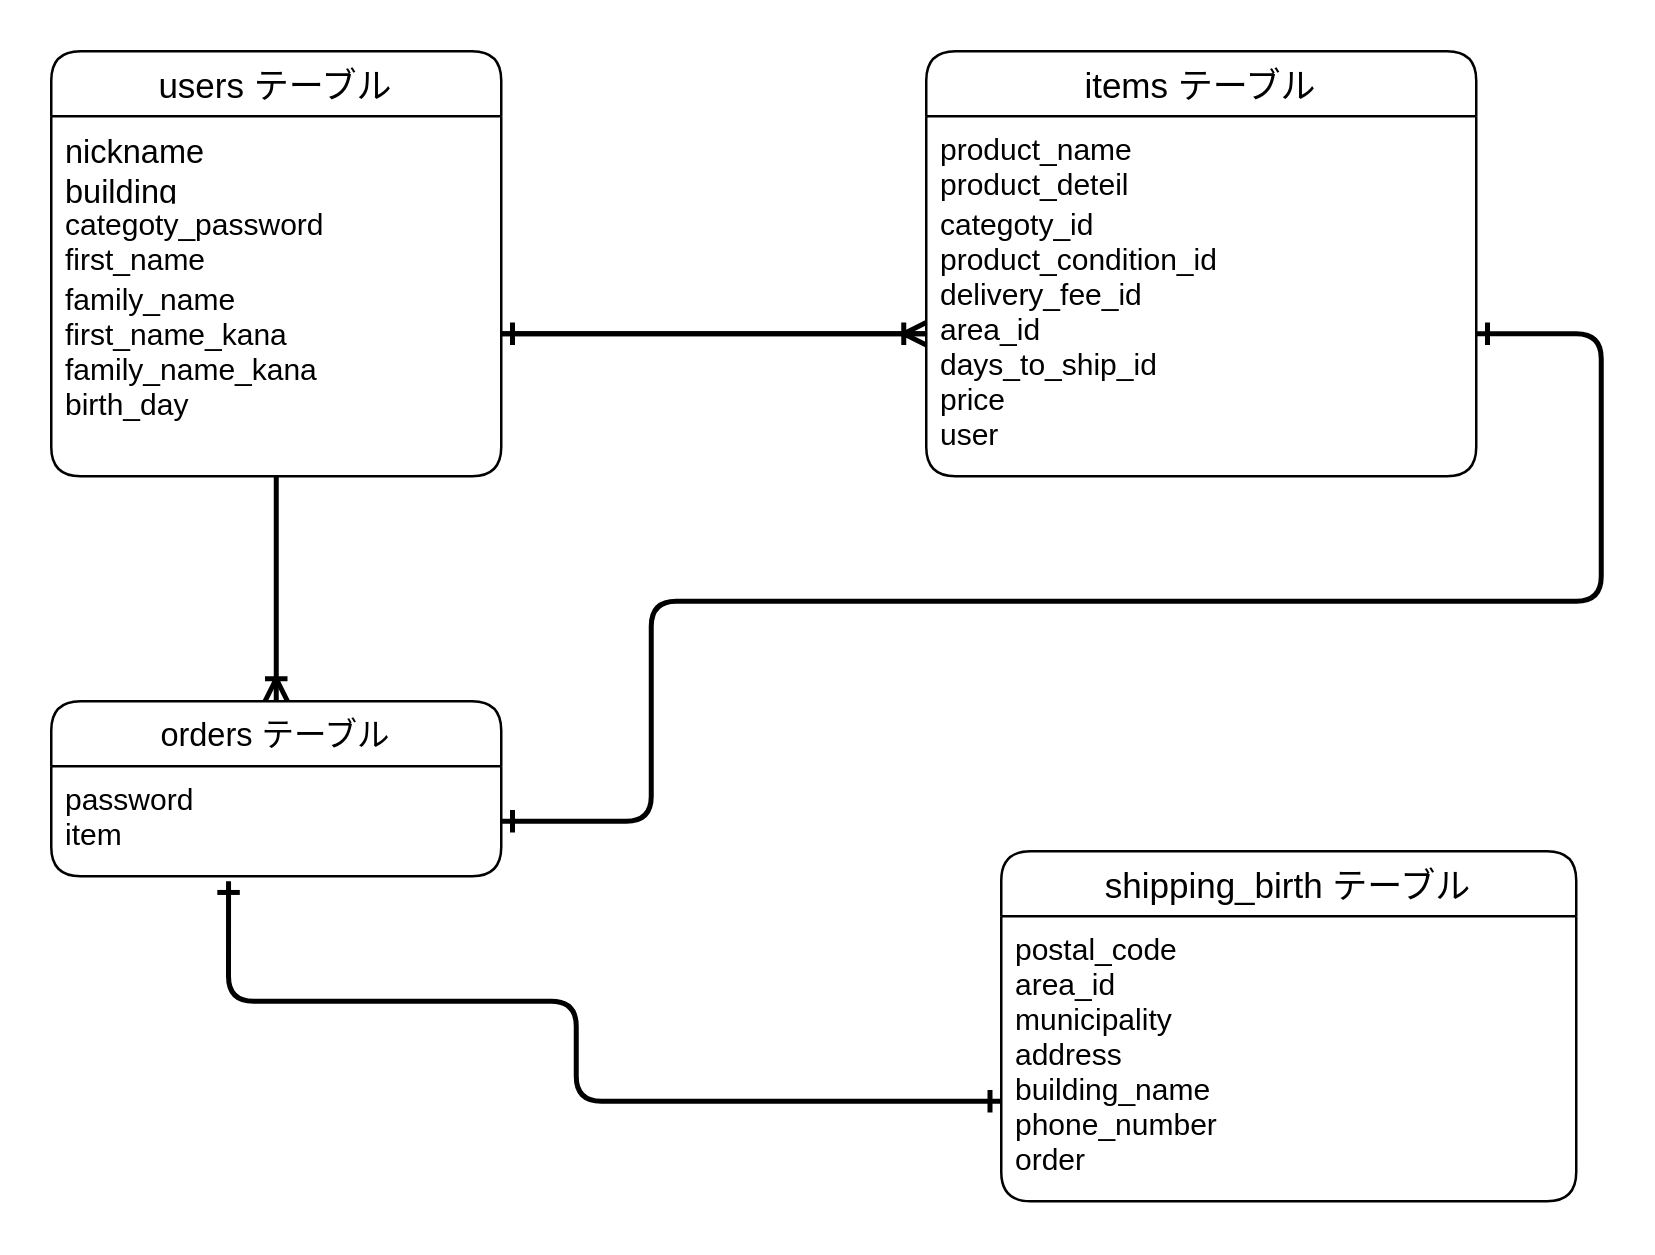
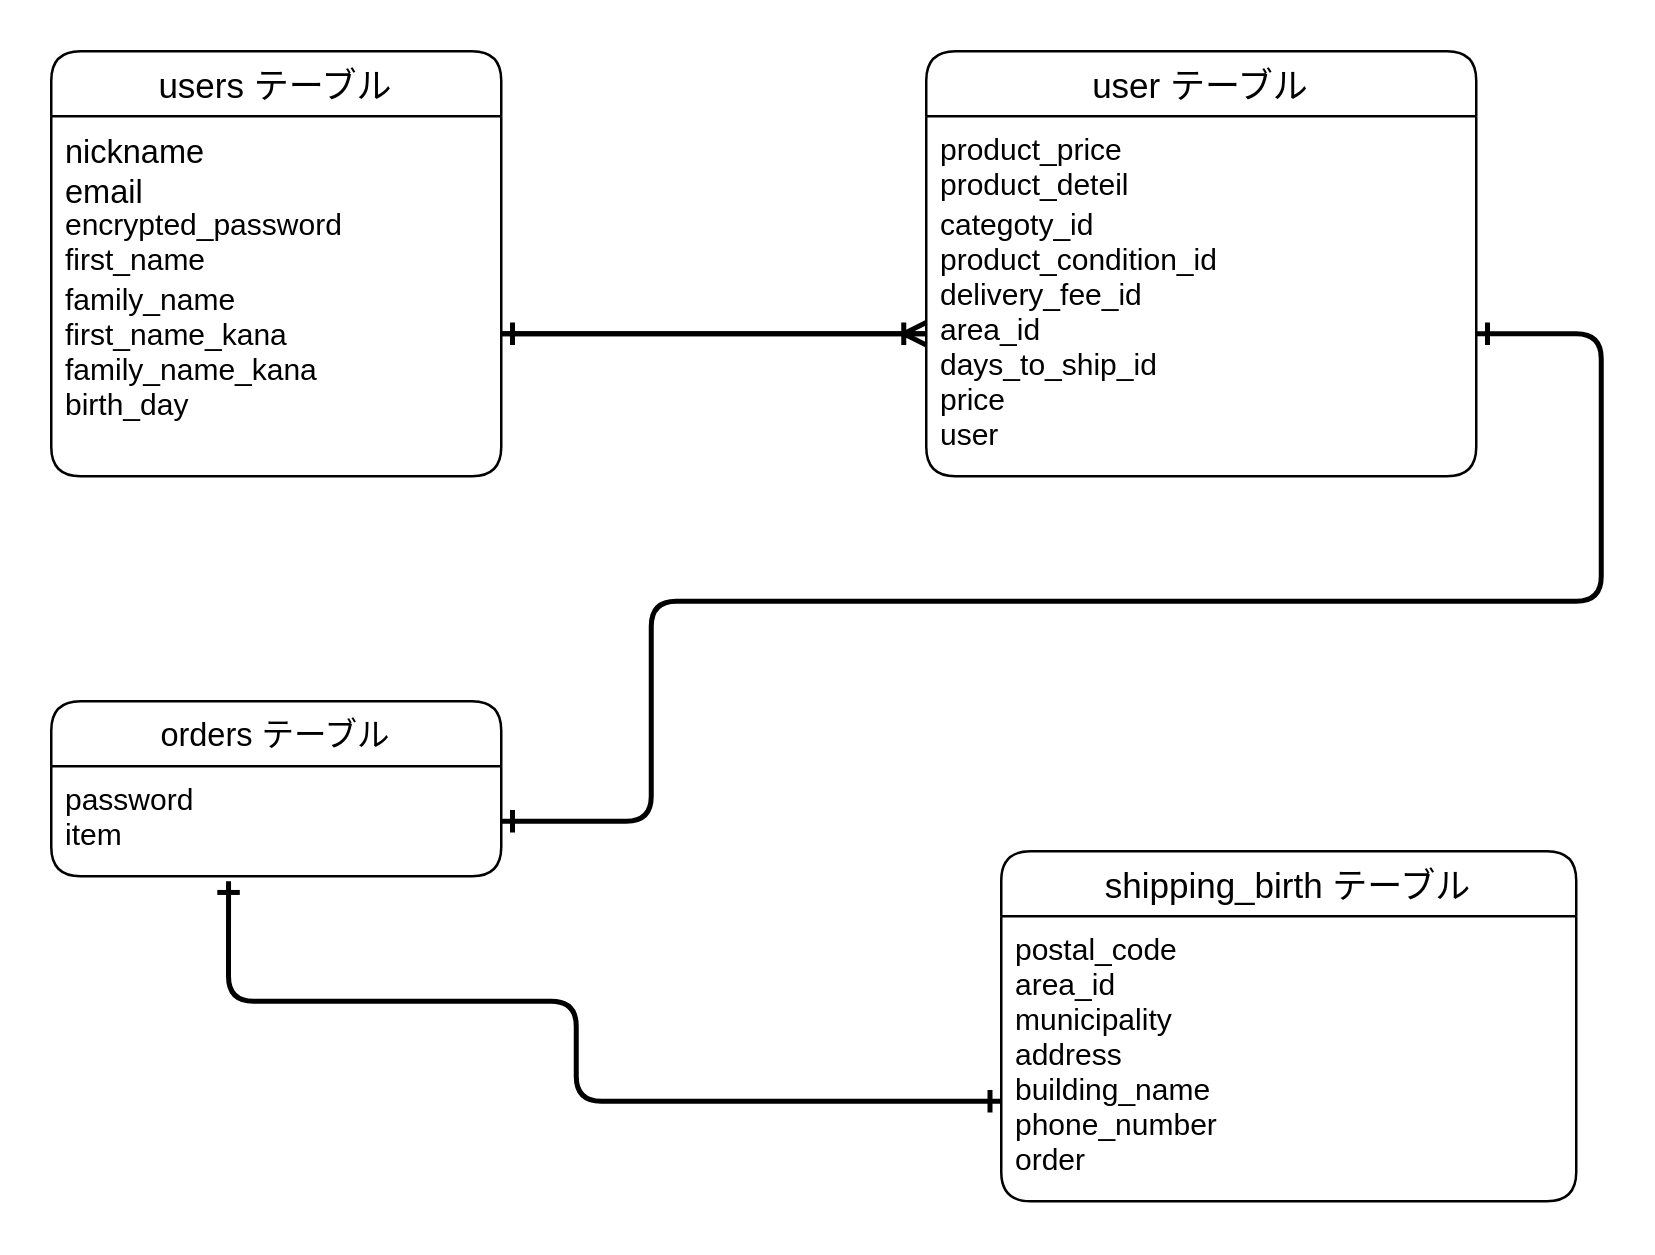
node "items テーブル": label "items テーブル" -> "user テーブル"
node "product_name product_deteil": label "product_name product_deteil" -> "product_price product_deteil"
node "nickname building": label "nickname building" -> "nickname email"
node "categoty_password first_name": label "categoty_password first_name" -> "encrypted_password first_name"
edge "users テーブル" -> "orders テーブル": removed
